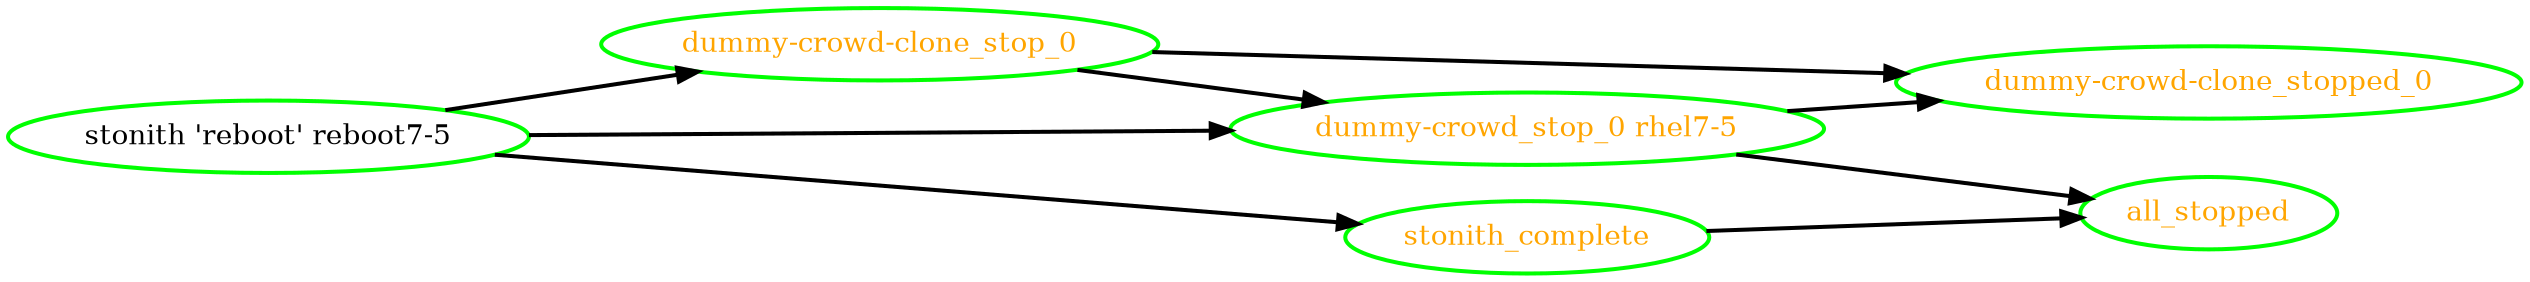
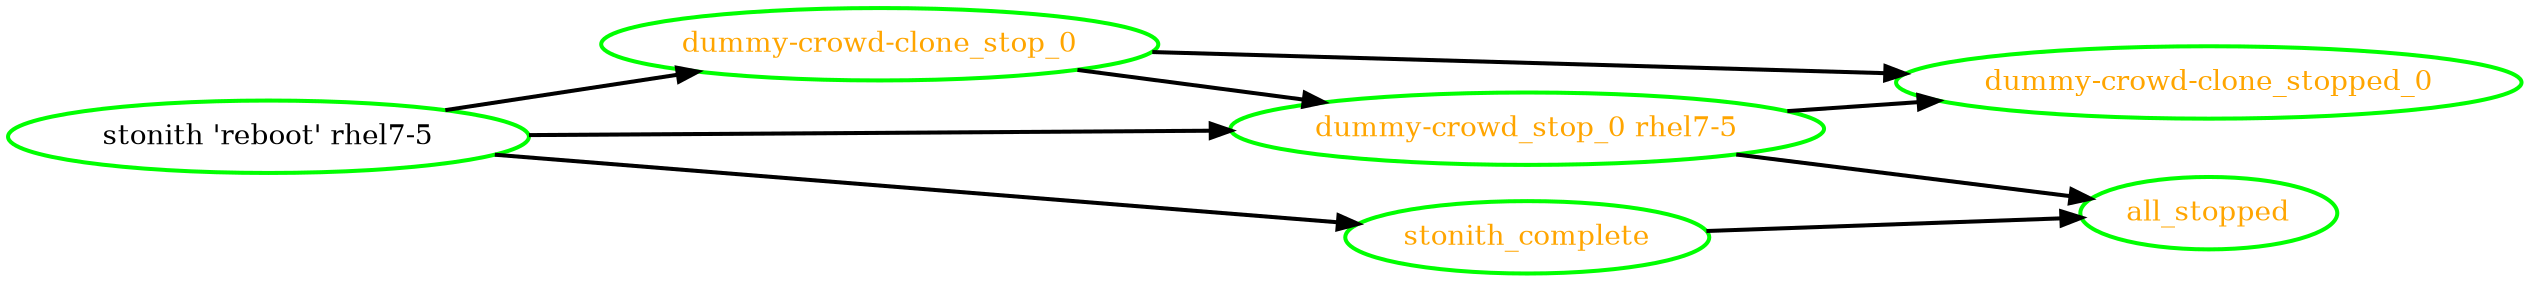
node "stonith 'reboot' reboot7-5": label "stonith 'reboot' reboot7-5" -> "stonith 'reboot' rhel7-5"
